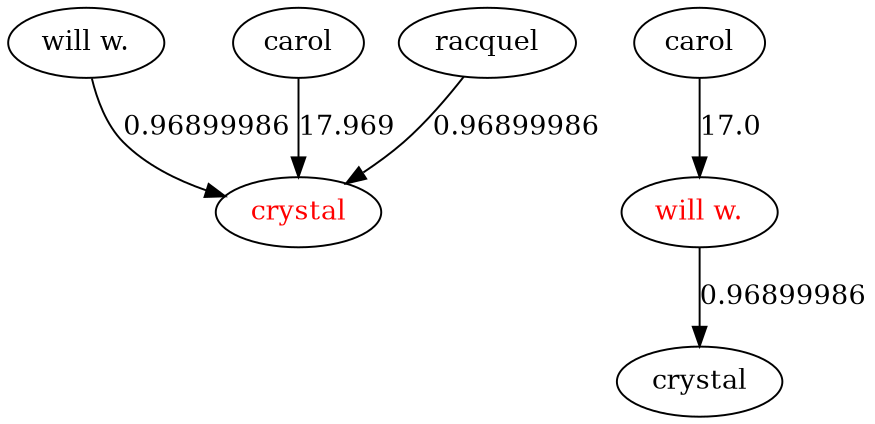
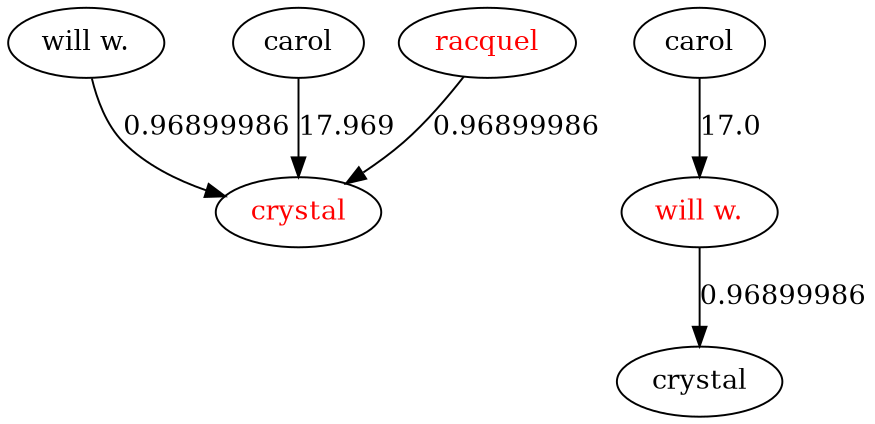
node "racquel": fontcolor black -> red
